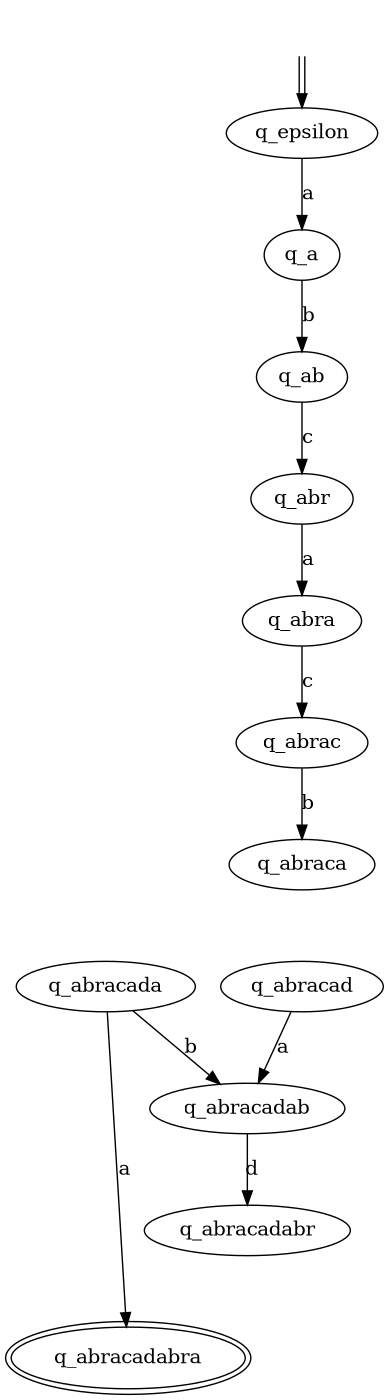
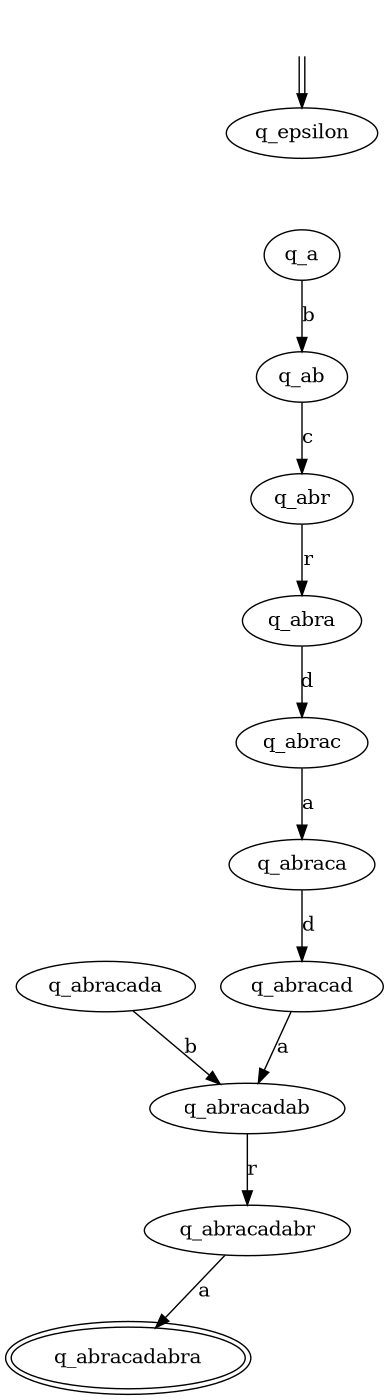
edge "q_epsilon" -> "q_a": removed, label "a"
edge "q_abr" -> "q_abra": label "a" -> "r"
edge "q_abra" -> "q_abrac": label "c" -> "d"
edge "q_abrac" -> "q_abraca": label "b" -> "a"
edge "q_abraca" -> "q_abracad": added, label "d"
edge "q_abracada" -> "q_abracadabra": now "q_abracadabr" -> "q_abracadabra"
edge "q_abracadab" -> "q_abracadabr": label "d" -> "r"
